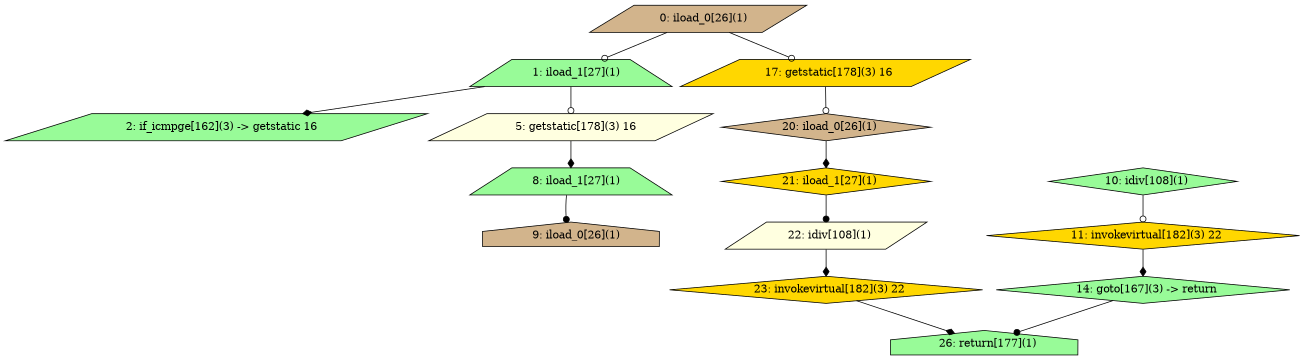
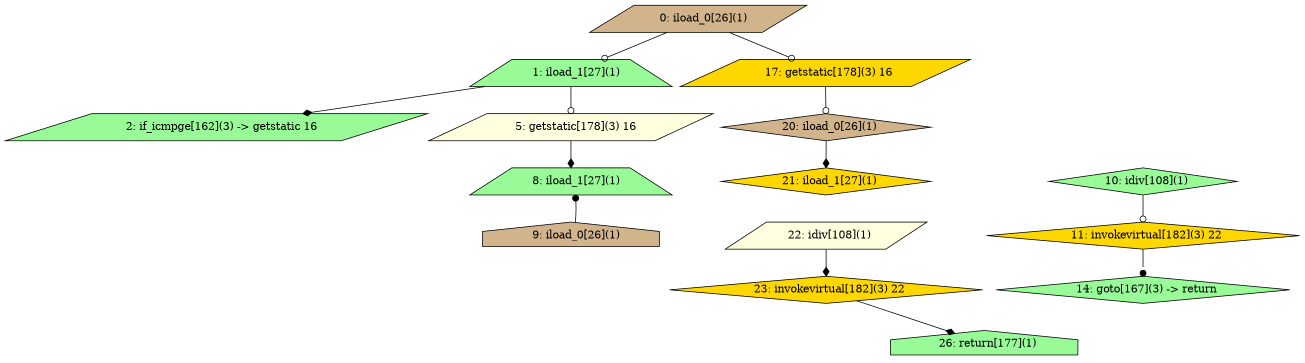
edge "8: iload_1[27](1)" -> "9: iload_0[26](1)": reversed
edge "21: iload_1[27](1)" -> "22: idiv[108](1)": removed
edge "11: invokevirtual[182](3) 22" -> "14: goto[167](3) -> return": arrowhead diamond -> dot
edge "14: goto[167](3) -> return" -> "26: return[177](1)": removed
